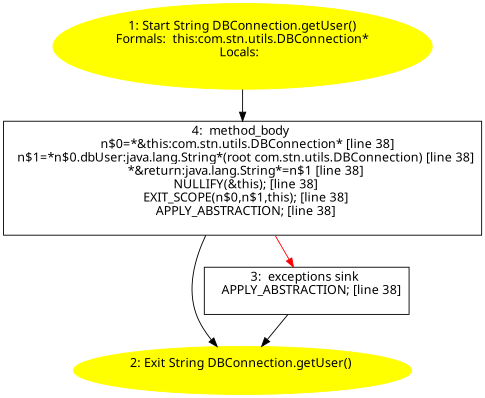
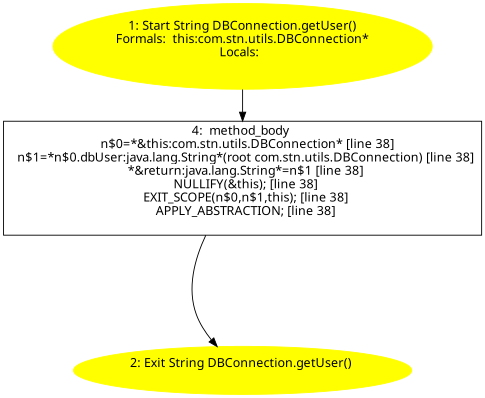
node "3:  exceptions sink APPLY_ABSTRACTION; [line 38]": removed
